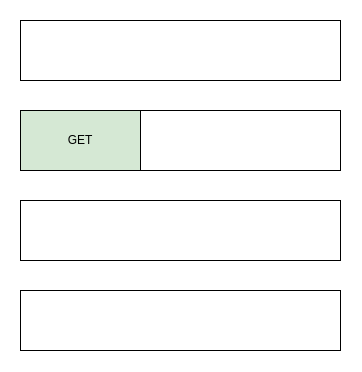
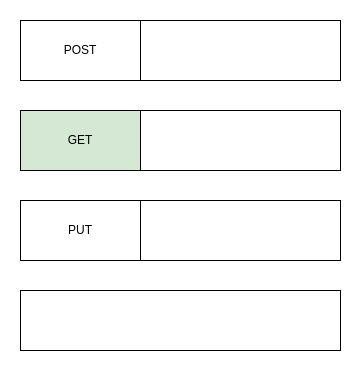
node "POST": added
node "PUT": added
